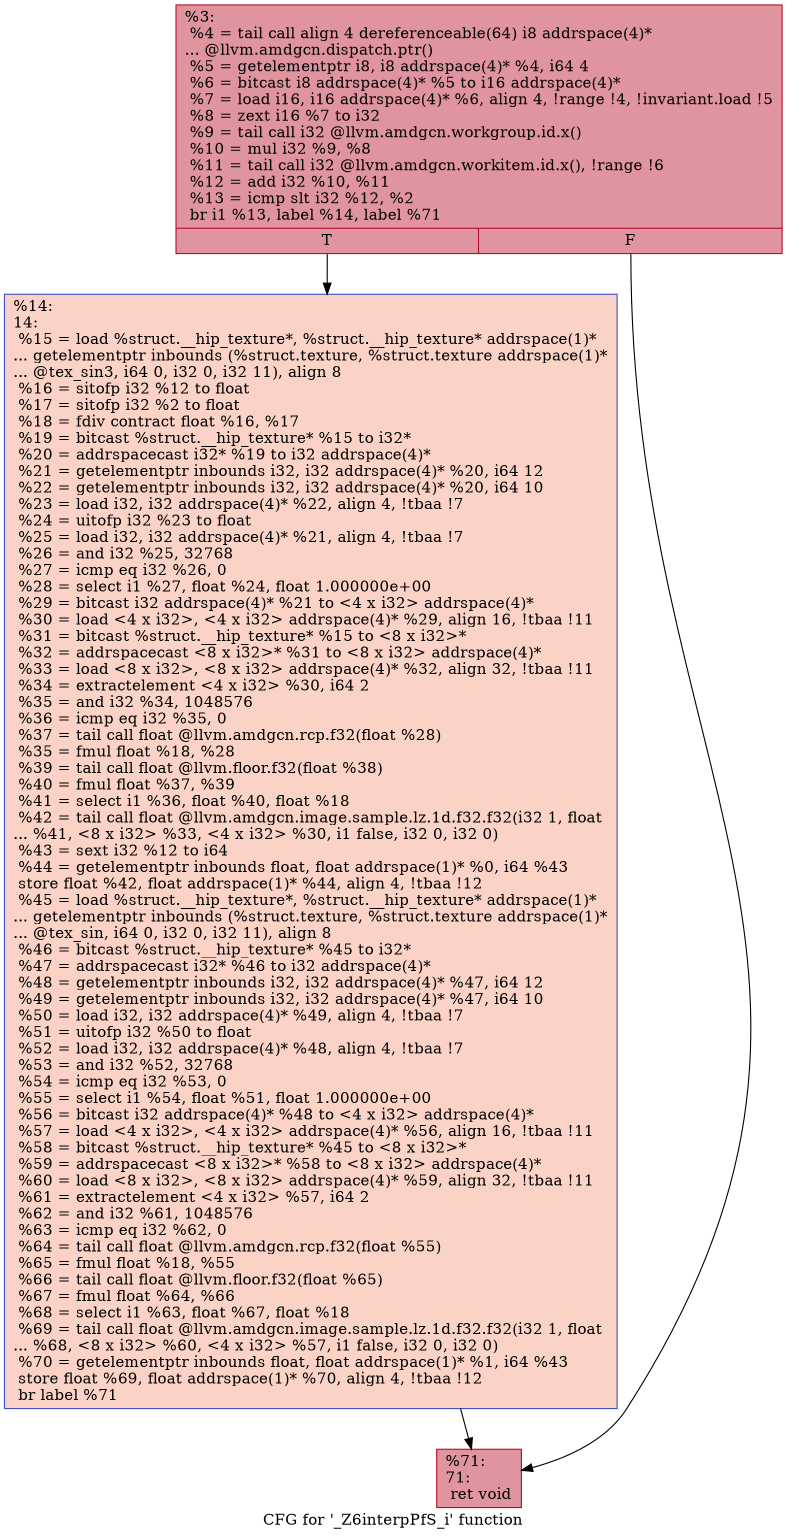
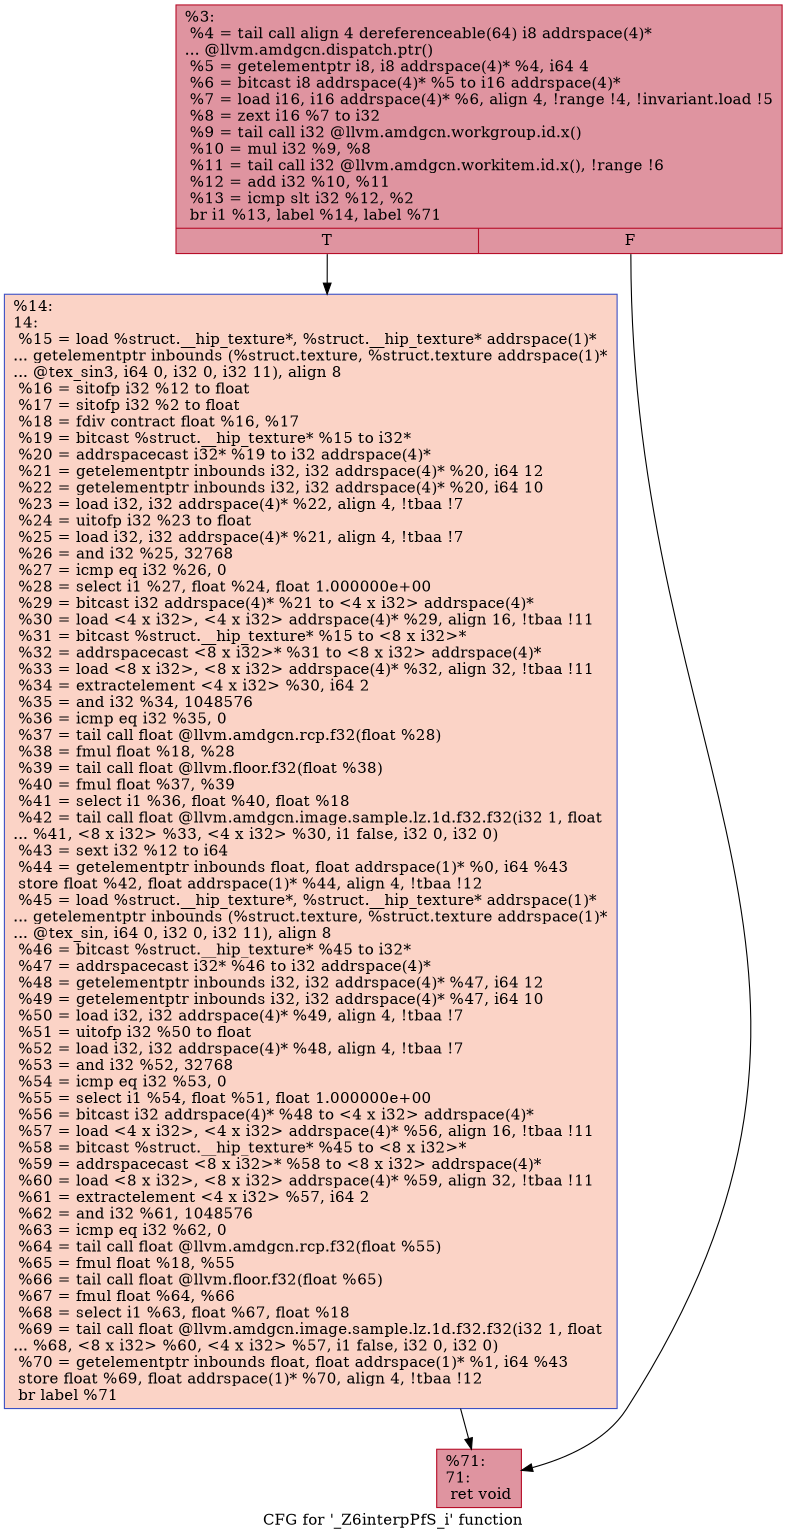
node "%14:": text "%35 = fmul float %18, %28" -> "%38 = fmul float %18, %28"
